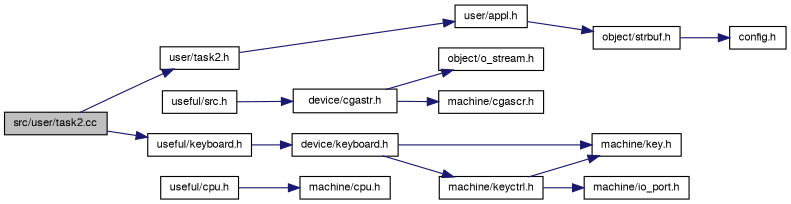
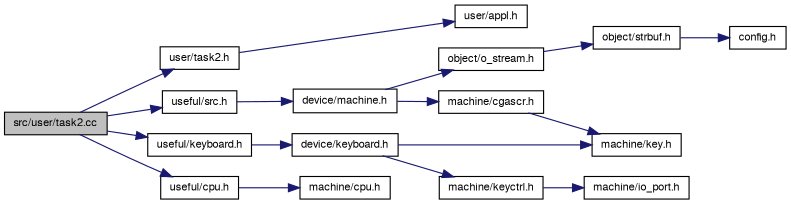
edge "user/appl.h" -> "object/strbuf.h": now "object/o_stream.h" -> "object/strbuf.h"
node "device/cgastr.h": label "device/cgastr.h" -> "device/machine.h"
edge "src/user/task2.cc" -> "useful/src.h": added
edge "src/user/task2.cc" -> "useful/cpu.h": added
edge "machine/keyctrl.h" -> "machine/key.h": now "machine/cgascr.h" -> "machine/key.h"
